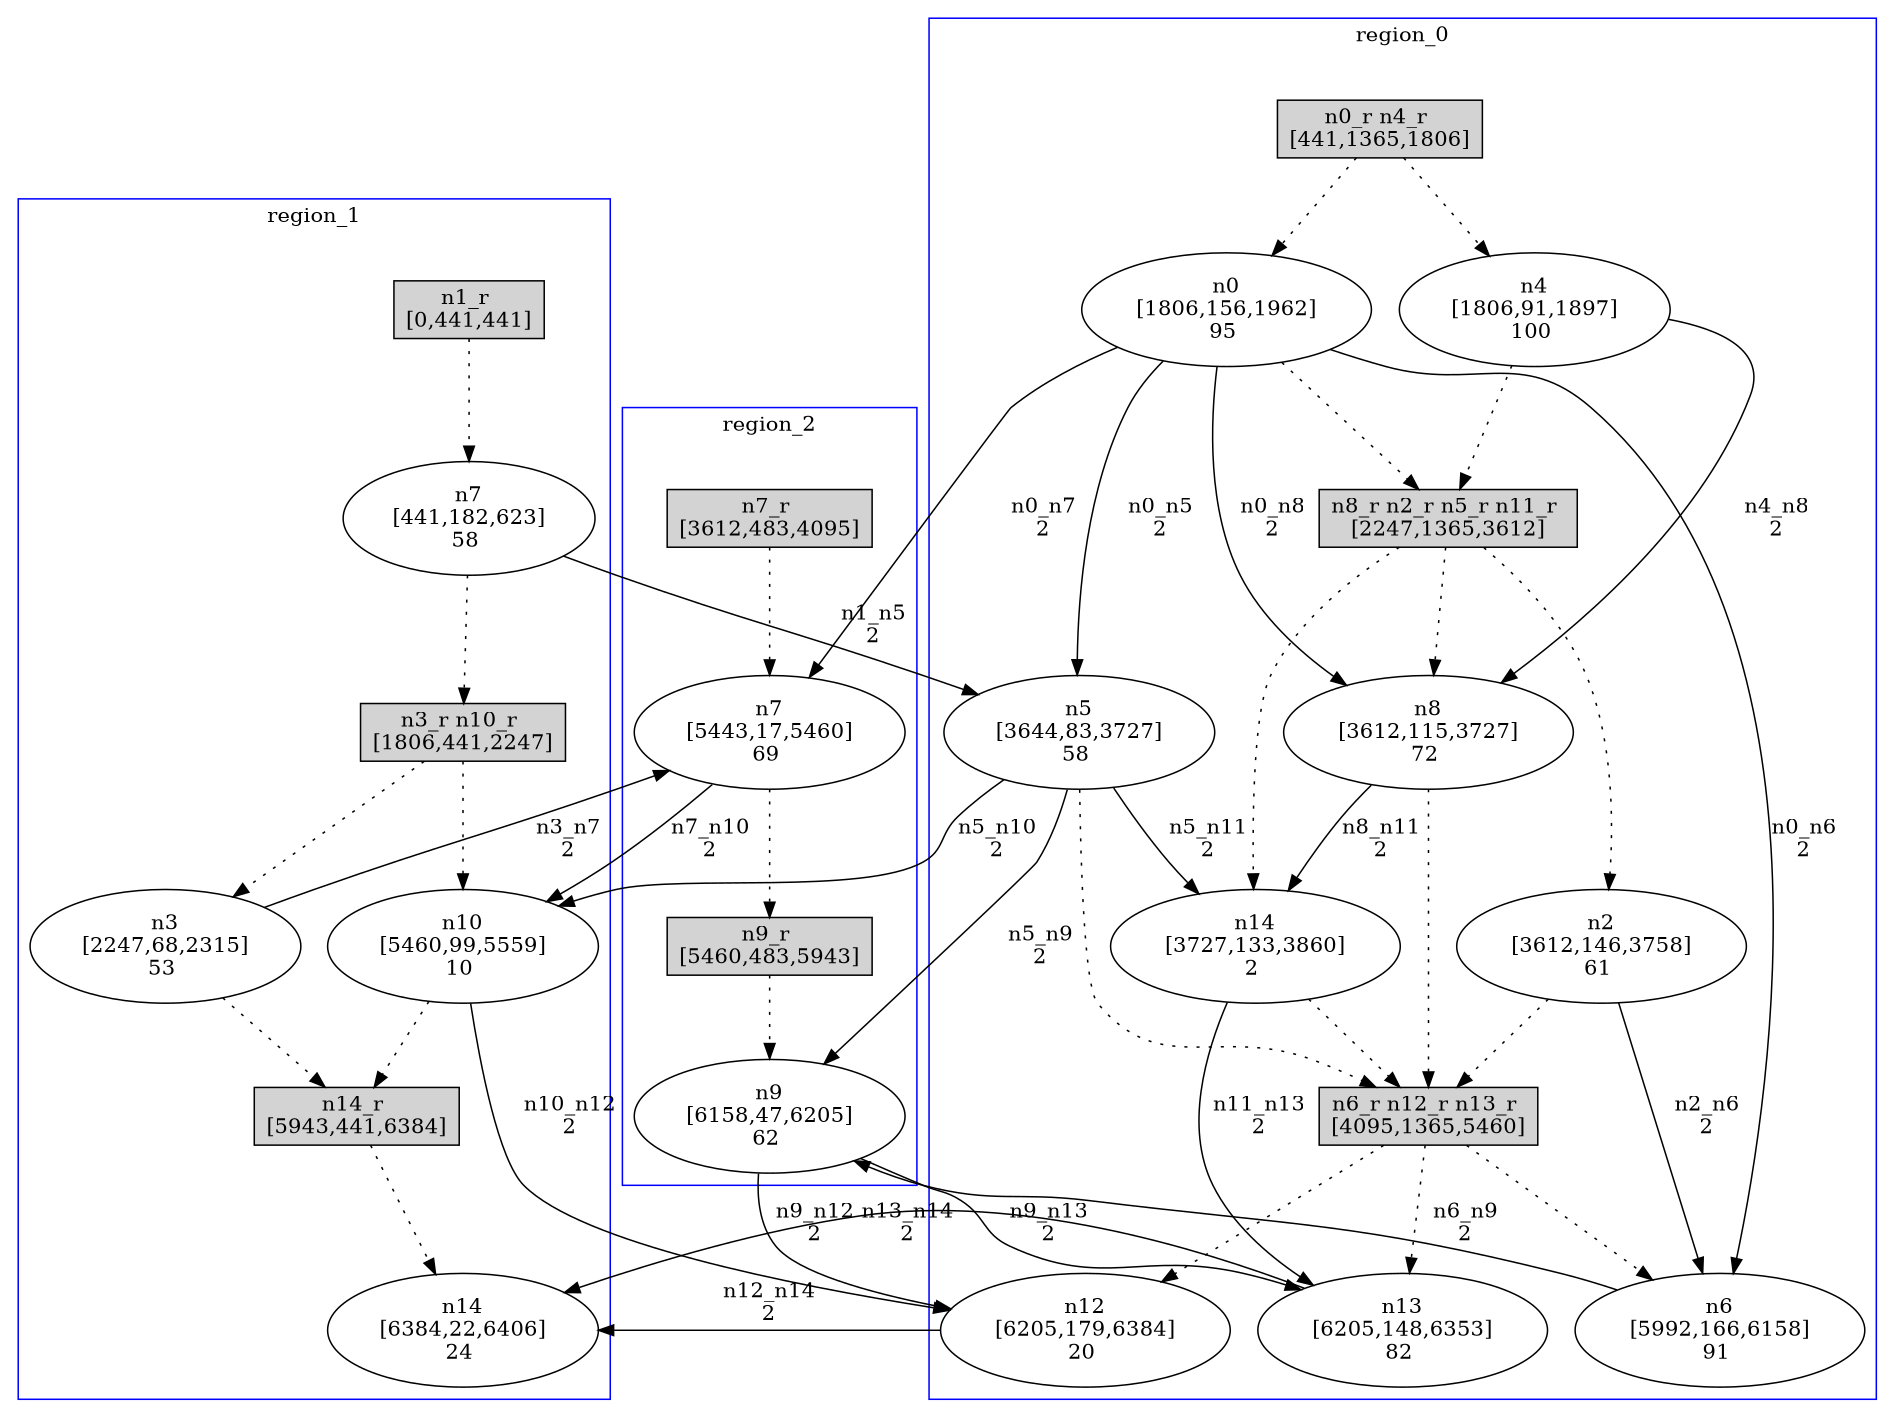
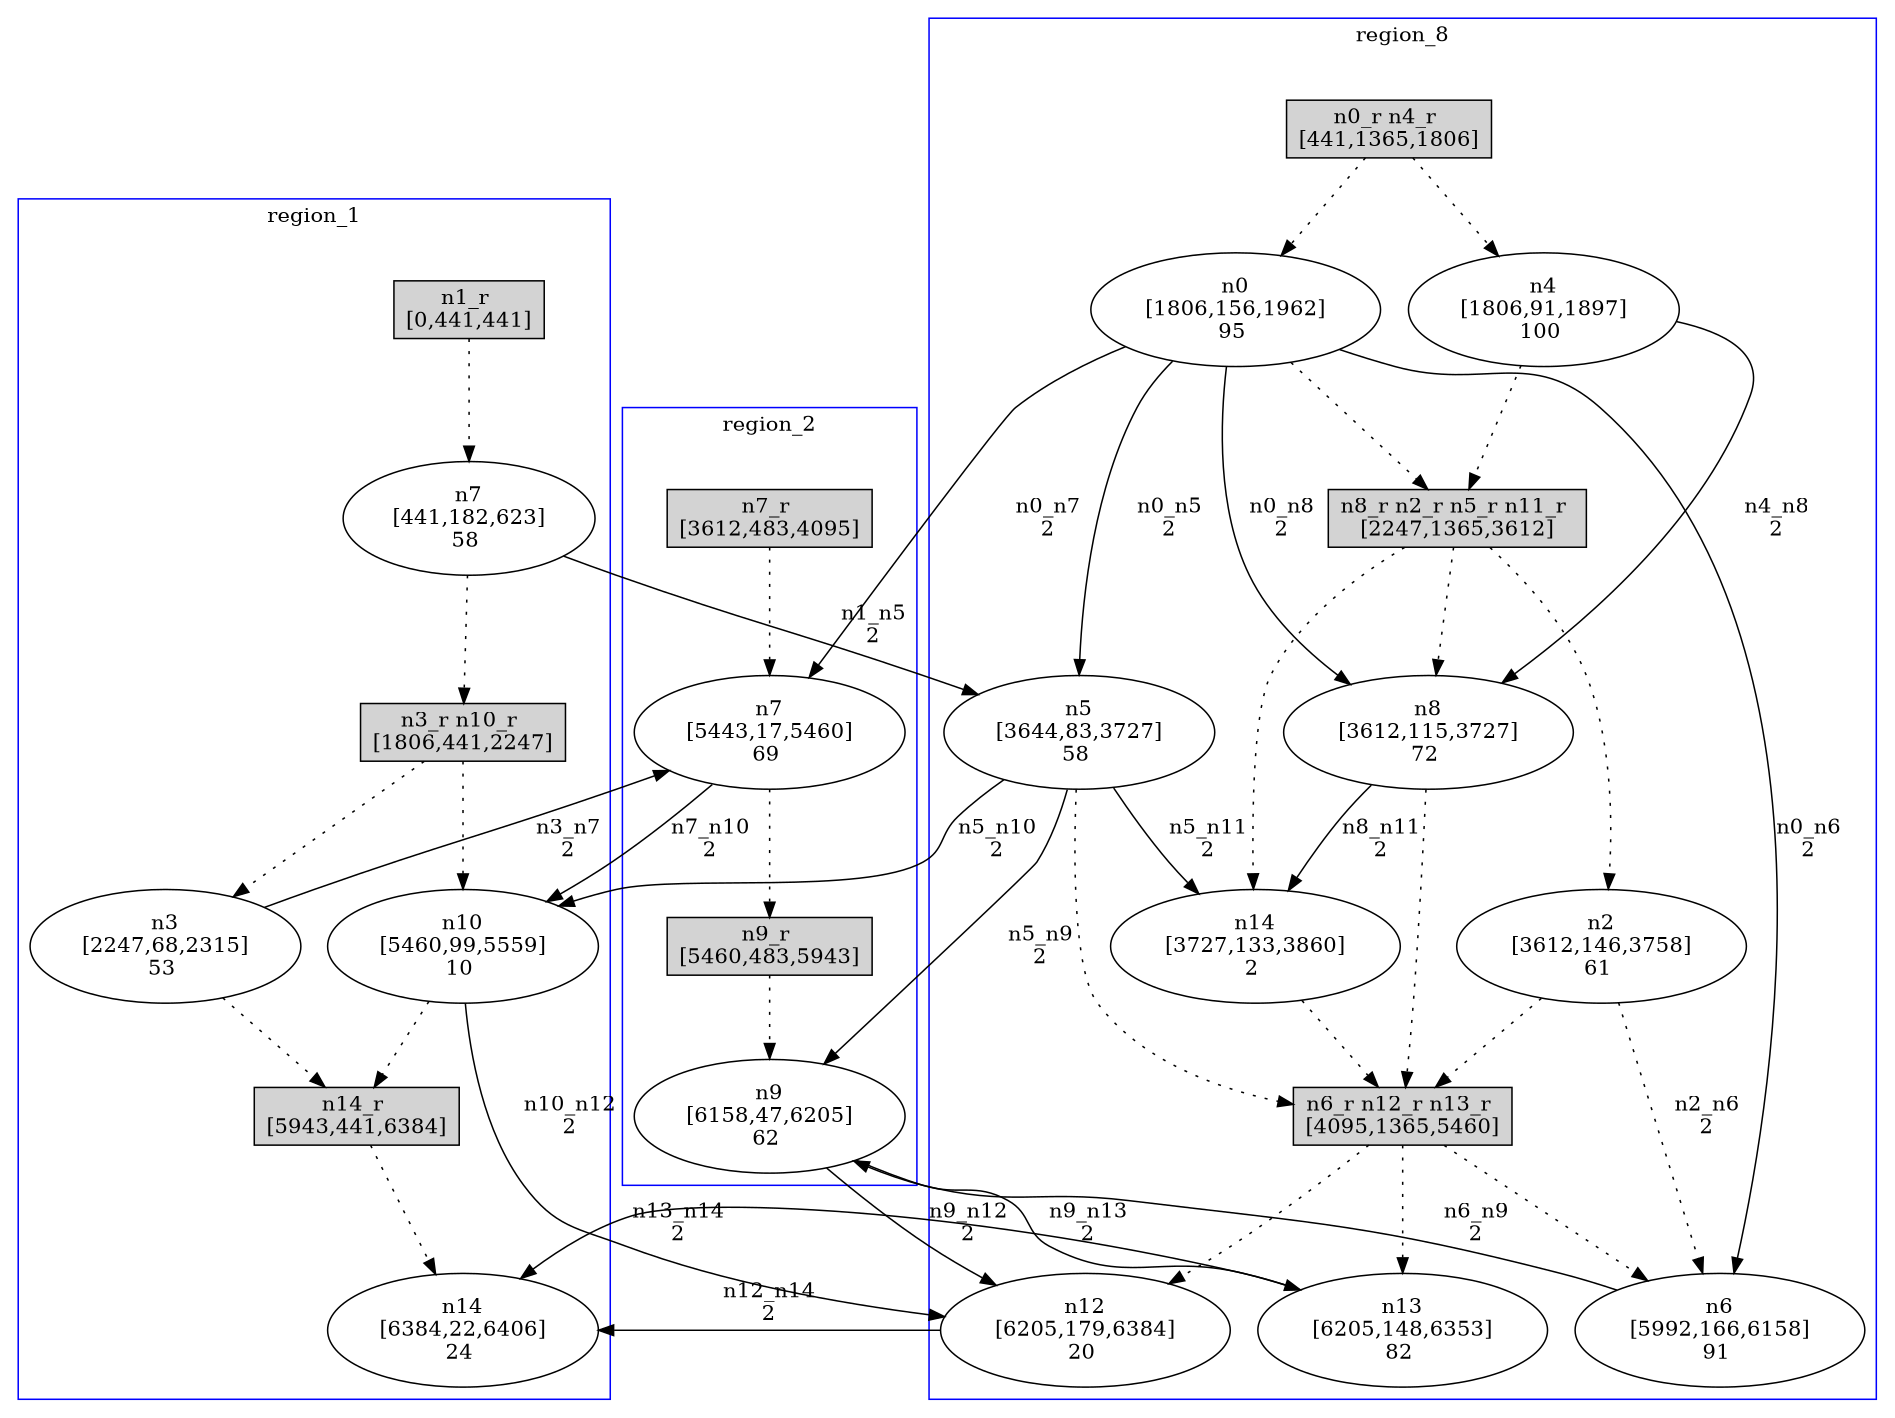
cluster "region_0": label "region_0" -> "region_8"
edge "n2 [3612,146,3758] 61" -> "n6 [5992,166,6158] 91": style solid -> dotted
edge "n14 [3727,133,3860] 2" -> "n13 [6205,148,6353] 82": removed, label "n11_n13 2"
